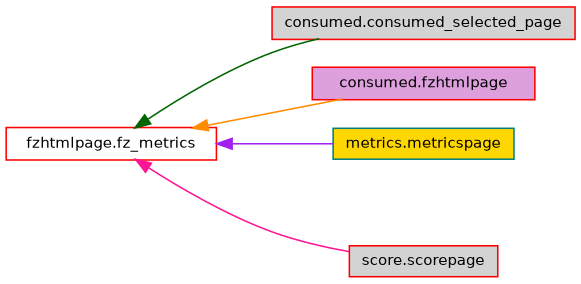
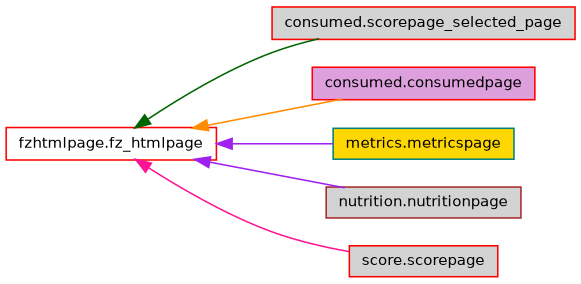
node "consumed.consumed_selected_page": label "consumed.consumed_selected_page" -> "consumed.scorepage_selected_page"
node "consumed.fzhtmlpage": label "consumed.fzhtmlpage" -> "consumed.consumedpage"
node "fzhtmlpage.fz_metrics": label "fzhtmlpage.fz_metrics" -> "fzhtmlpage.fz_htmlpage"
node "nutrition.nutritionpage": added
